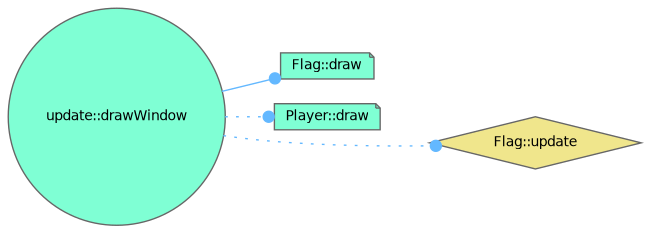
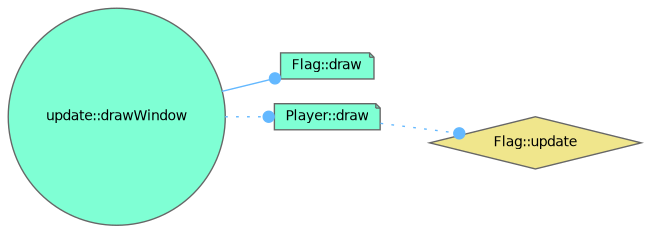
edge "update::drawWindow" -> "Flag::update": now "Player::draw" -> "Flag::update"
